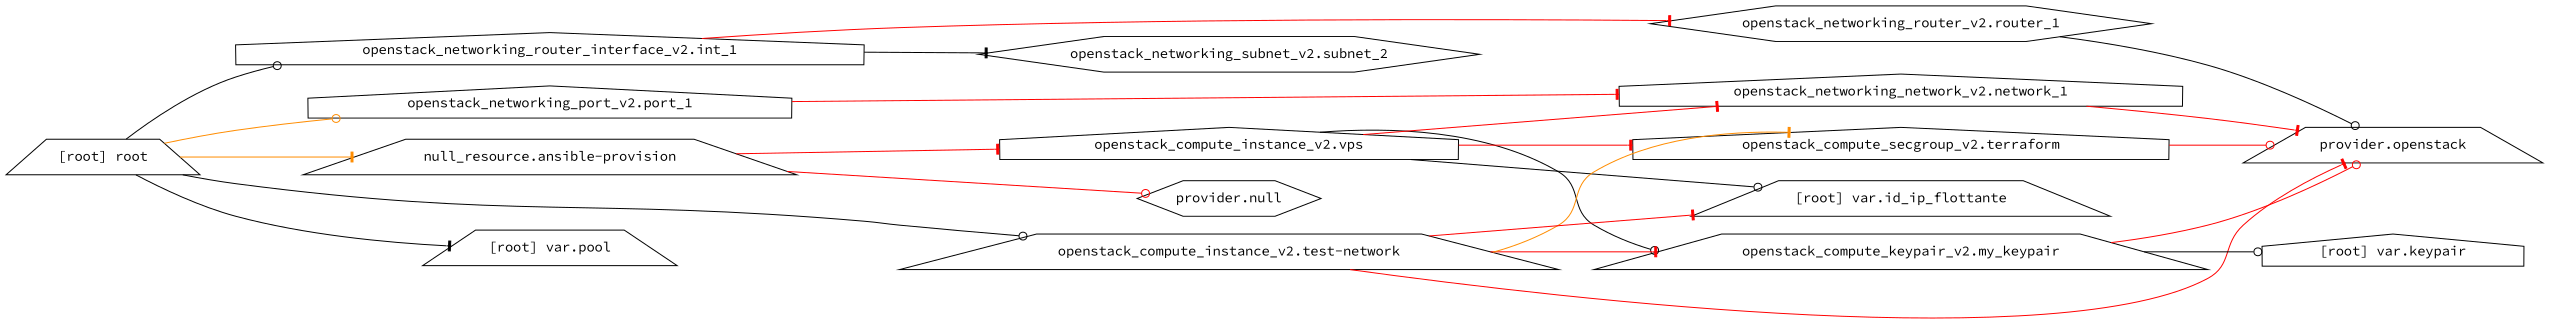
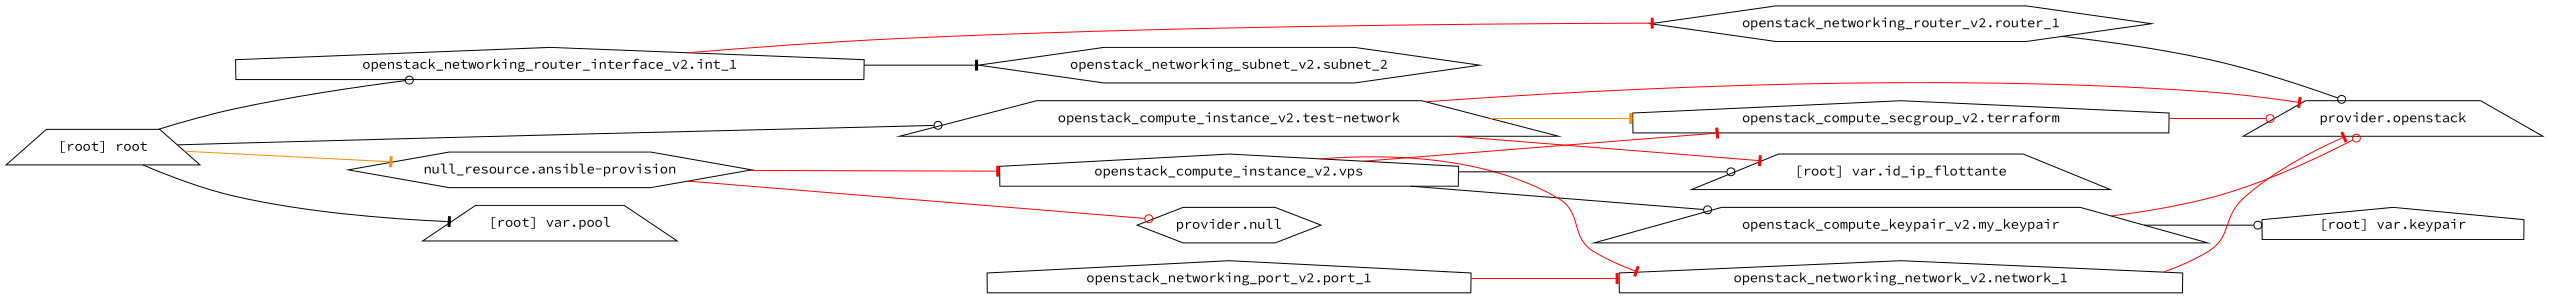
edge "[root] root" -> "openstack_networking_port_v2.port_1": removed
node "null_resource.ansible-provision": shape trapezium -> hexagon
edge "openstack_compute_instance_v2.test-network" -> "openstack_compute_keypair_v2.my_keypair": removed
